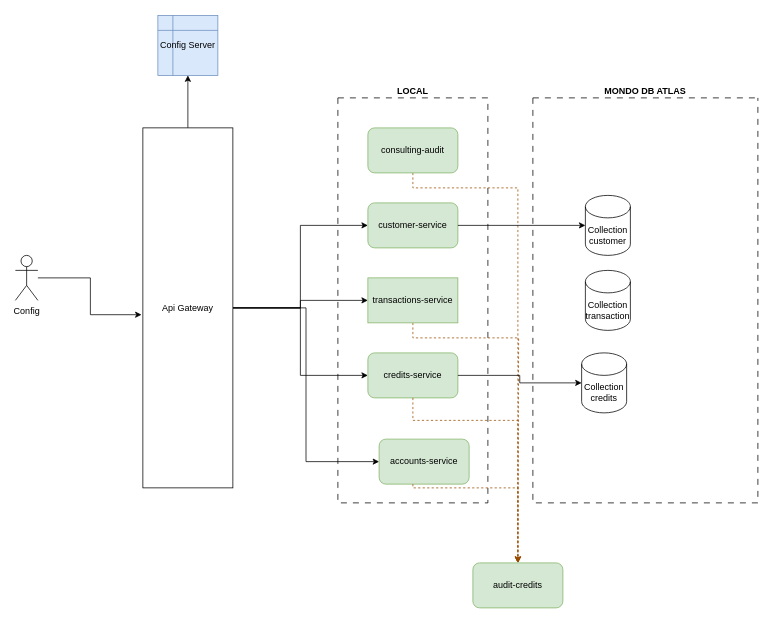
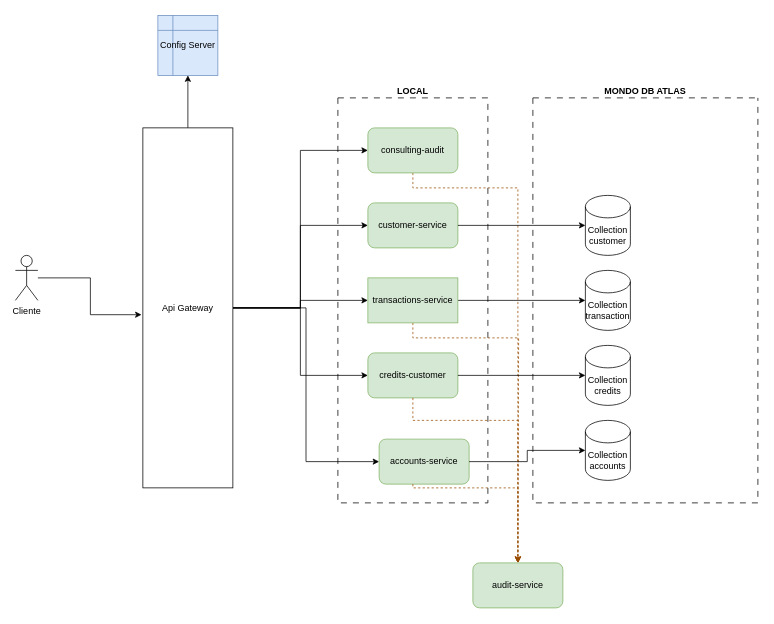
edge "Api Gateway" -> "consulting-audit": added
edge "transactions-service" -> "Collection transaction": added
node "Config": label "Config" -> "Cliente"
node "credits-service": label "credits-service" -> "credits-customer"
node "Collection credits": moved (604, 383) -> (608, 375)
node "Collection accounts": added
edge "accounts-service" -> "Collection accounts": added
node "audit-credits": label "audit-credits" -> "audit-service"
